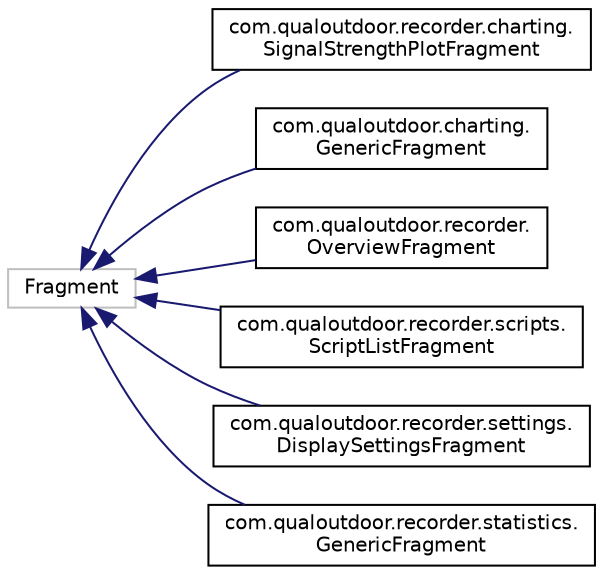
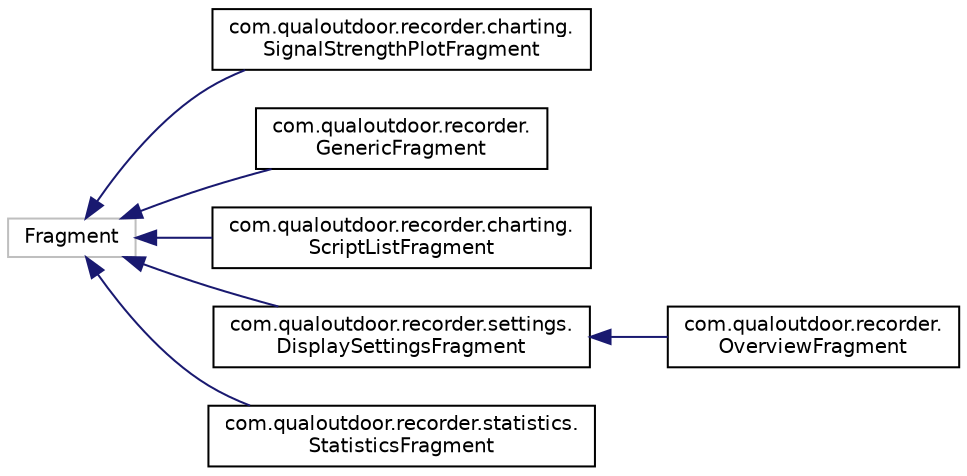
node "com.qualoutdoor.charting. GenericFragment": label "com.qualoutdoor.charting. GenericFragment" -> "com.qualoutdoor.recorder. GenericFragment"
edge "com.qualoutdoor.recorder. OverviewFragment" -> "Fragment": now "com.qualoutdoor.recorder. OverviewFragment" -> "com.qualoutdoor.recorder.settings. DisplaySettingsFragment"
node "com.qualoutdoor.recorder.scripts. ScriptListFragment": label "com.qualoutdoor.recorder.scripts. ScriptListFragment" -> "com.qualoutdoor.recorder.charting. ScriptListFragment"
node "com.qualoutdoor.recorder.statistics. GenericFragment": label "com.qualoutdoor.recorder.statistics. GenericFragment" -> "com.qualoutdoor.recorder.statistics. StatisticsFragment"
